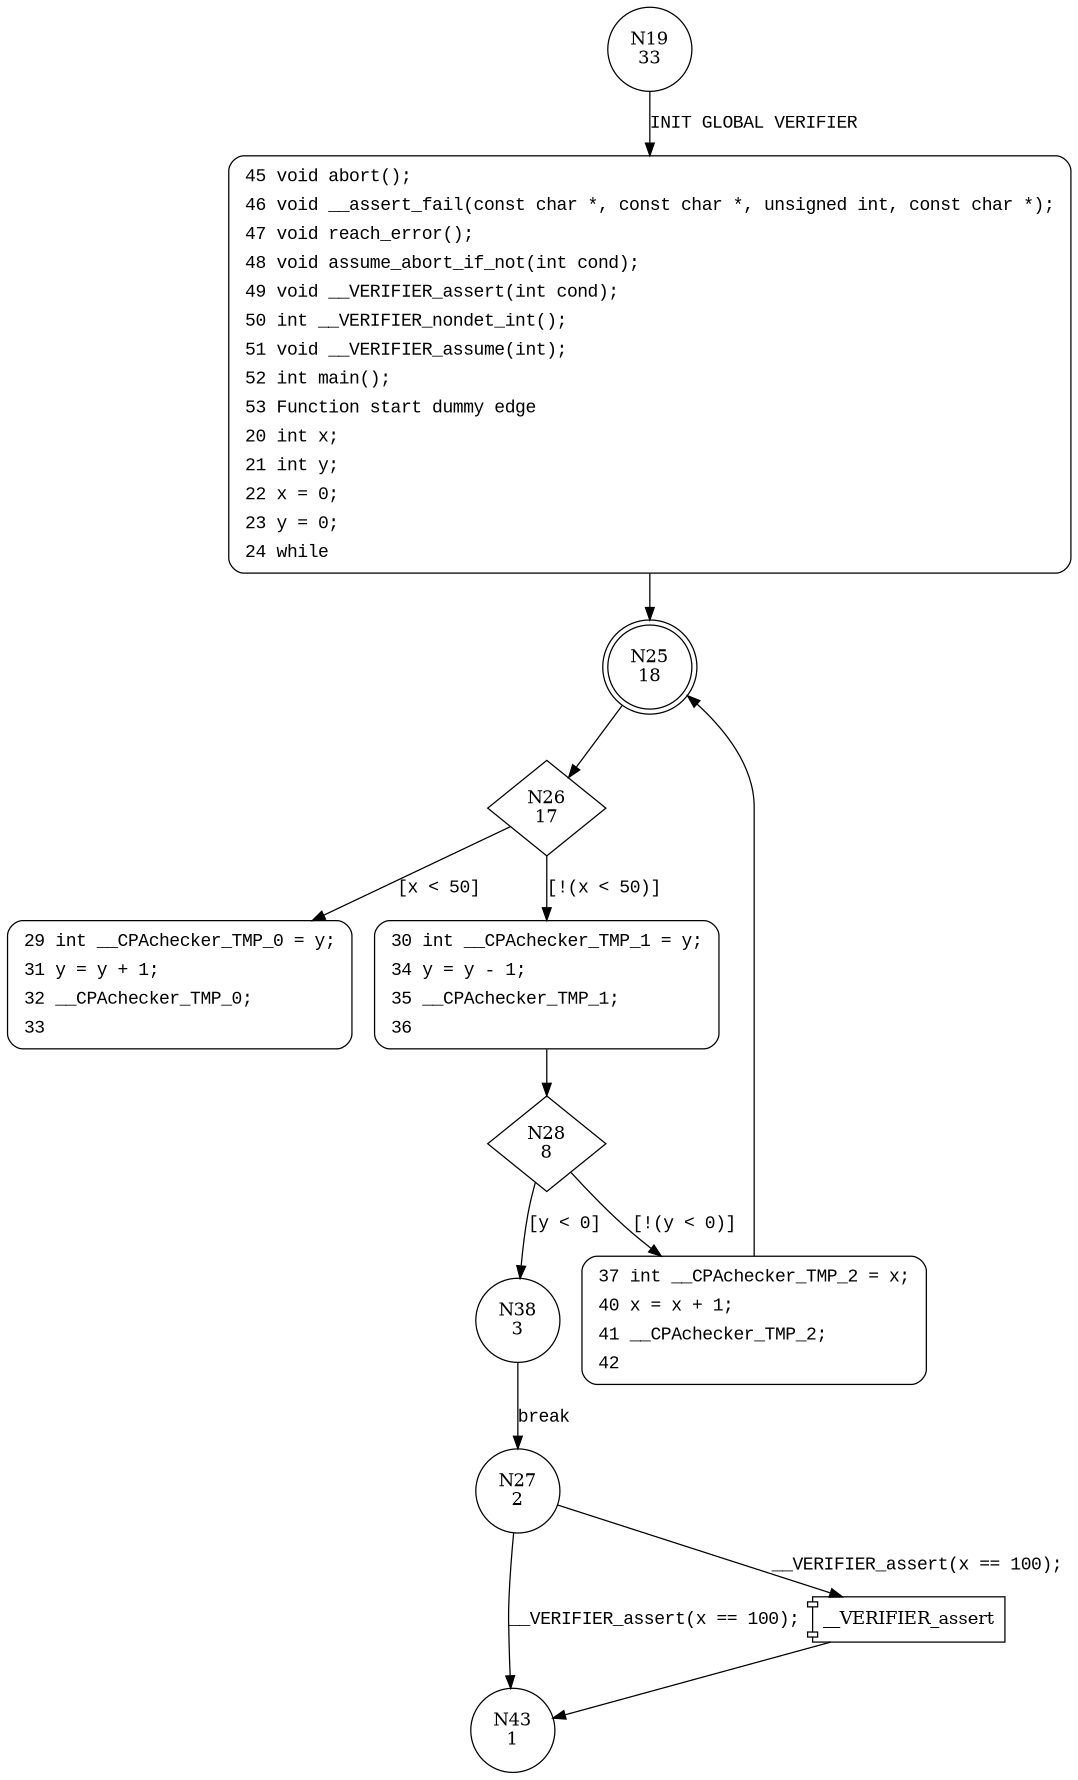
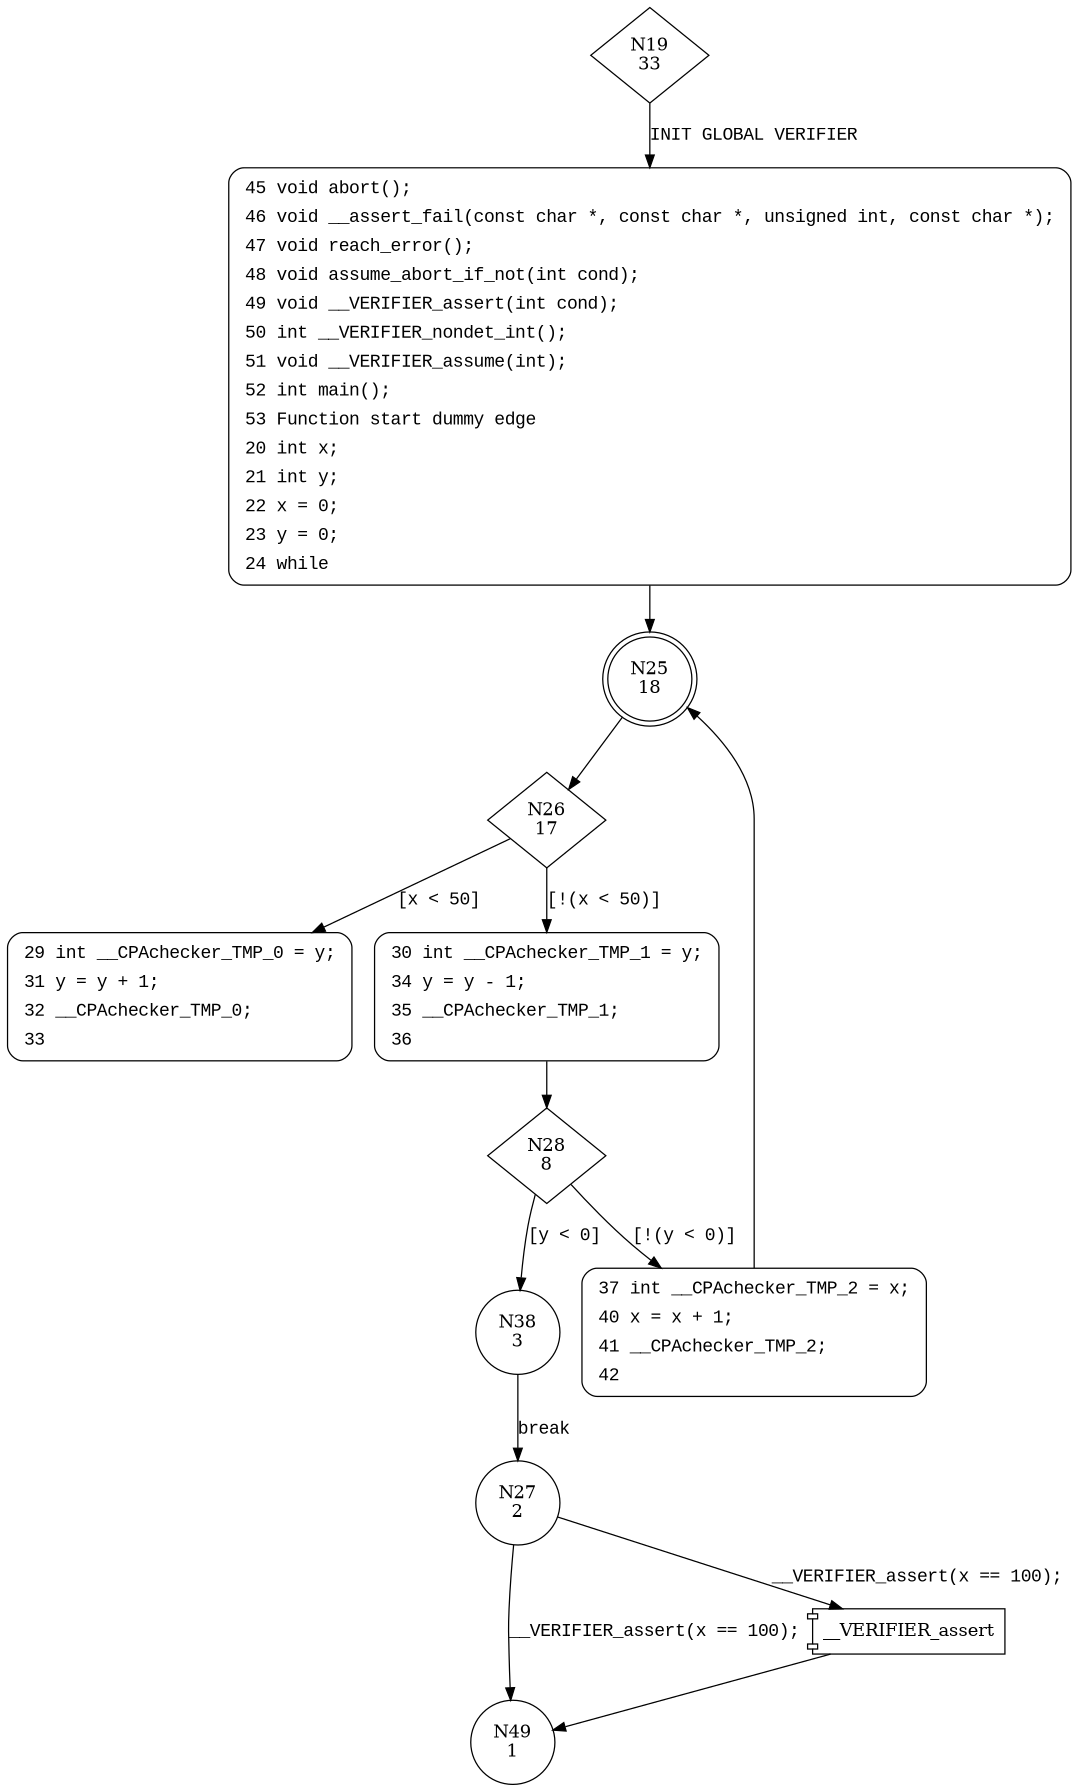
node "N19 33": shape circle -> diamond
node "N43 1": label "N43 1" -> "N49 1"
